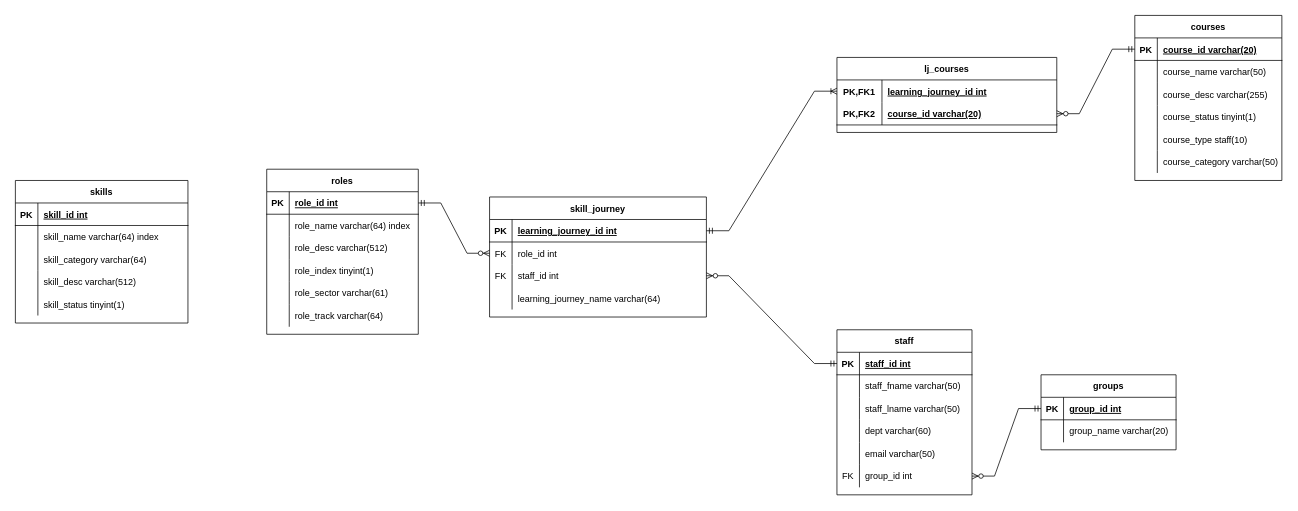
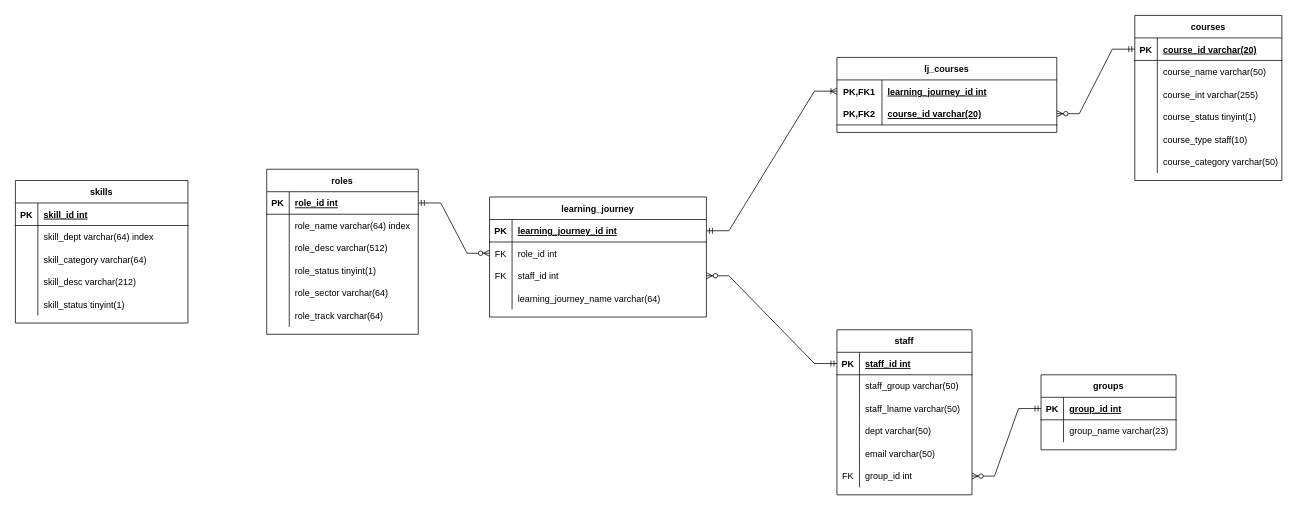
node "course_desc varchar(255)": label "course_desc varchar(255)" -> "course_int varchar(255)"
node "skill_journey": label "skill_journey" -> "learning_journey"
node "skill_name varchar(64) index": label "skill_name varchar(64) index" -> "skill_dept varchar(64) index"
node "role_index tinyint(1)": label "role_index tinyint(1)" -> "role_status tinyint(1)"
node "skill_desc varchar(512)": label "skill_desc varchar(512)" -> "skill_desc varchar(212)"
node "role_sector varchar(61)": label "role_sector varchar(61)" -> "role_sector varchar(64)"
node "staff_fname varchar(50)": label "staff_fname varchar(50)" -> "staff_group varchar(50)"
node "dept varchar(60)": label "dept varchar(60)" -> "dept varchar(50)"
node "group_name varchar(20)": label "group_name varchar(20)" -> "group_name varchar(23)"
